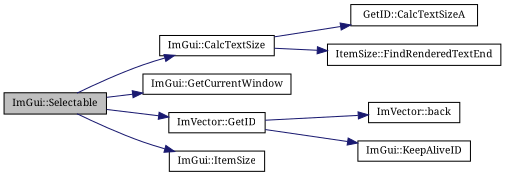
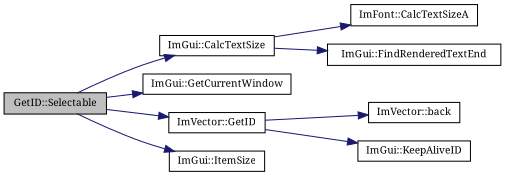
node "GetID::CalcTextSizeA": label "GetID::CalcTextSizeA" -> "ImFont::CalcTextSizeA"
node "ItemSize::FindRenderedTextEnd": label "ItemSize::FindRenderedTextEnd" -> "ImGui::FindRenderedTextEnd"
node "ImGui::Selectable": label "ImGui::Selectable" -> "GetID::Selectable"
